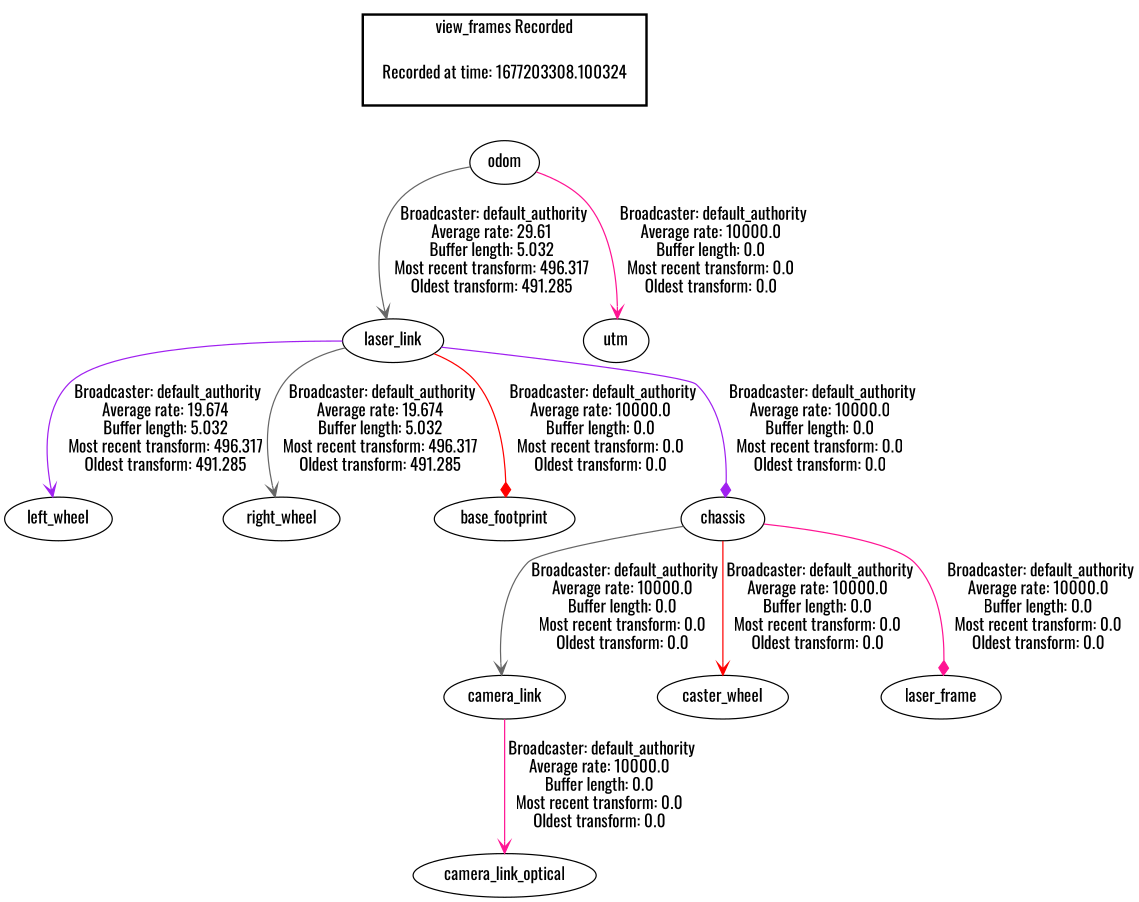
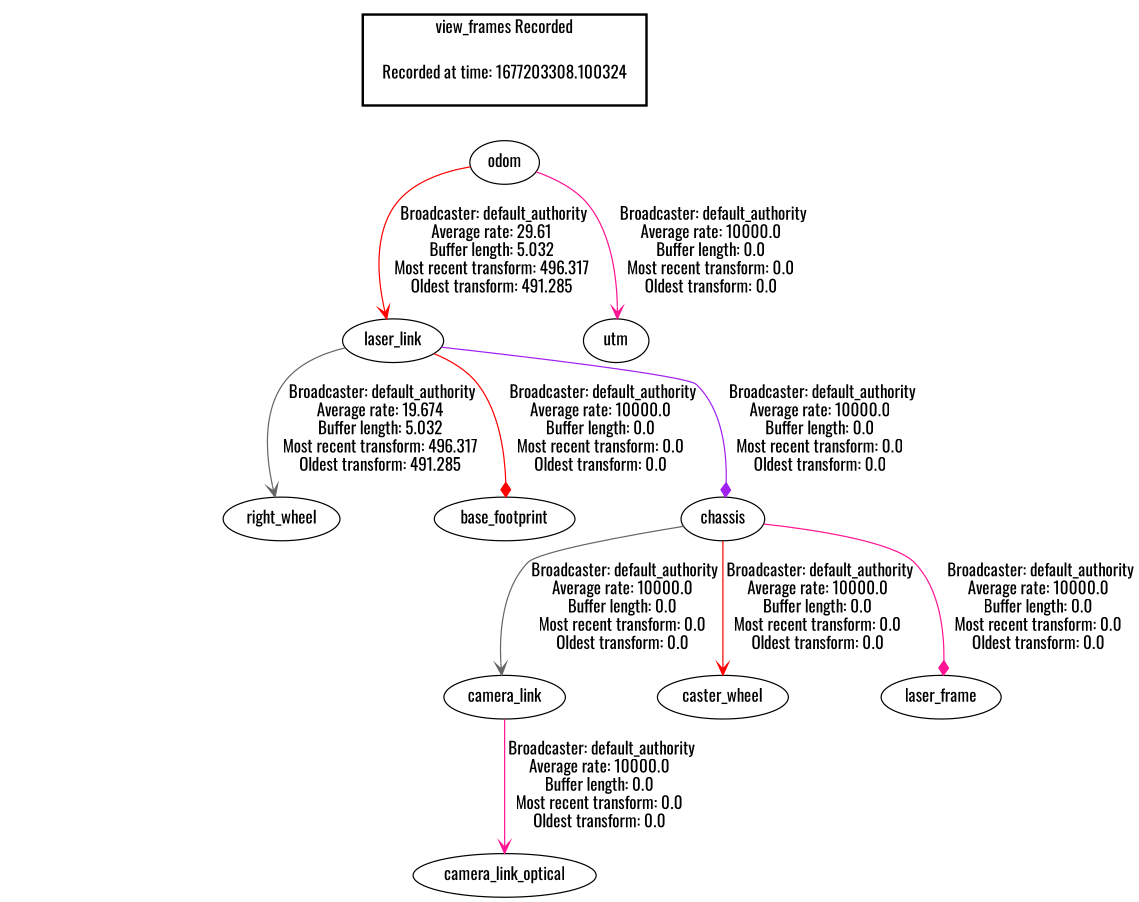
edge "odom" -> "laser_link": color gray40 -> red
node "left_wheel": removed
